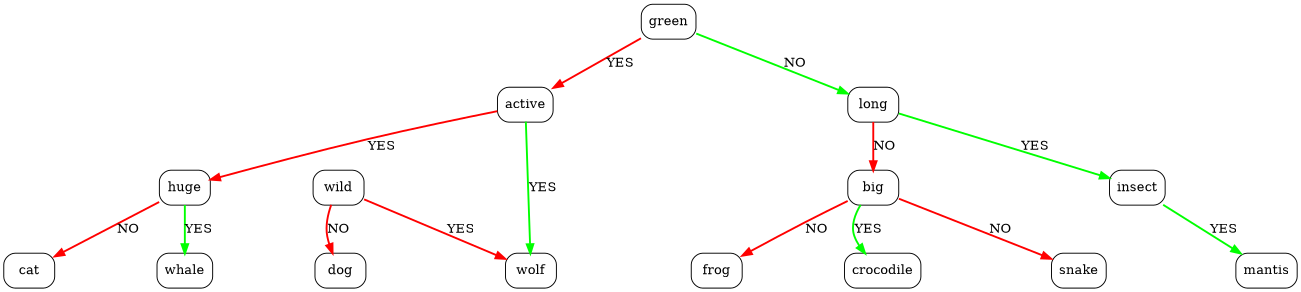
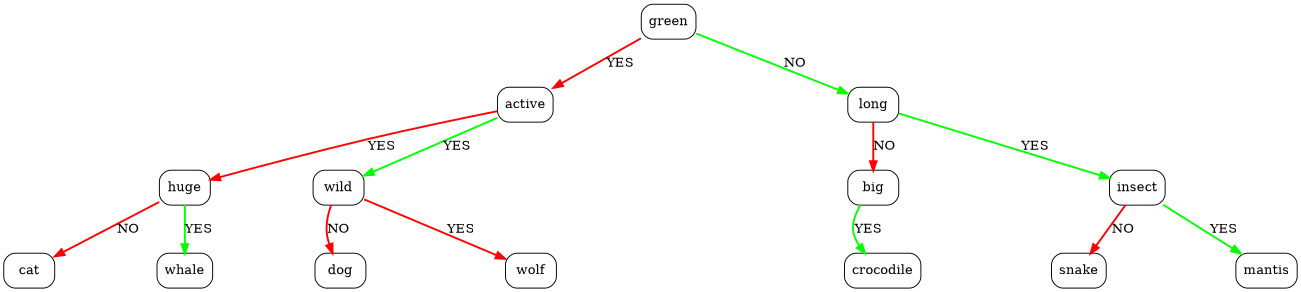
edge "active" -> "wolf": now "active" -> "wild"
edge "big" -> "snake": now "insect" -> "snake"
node "frog": removed
